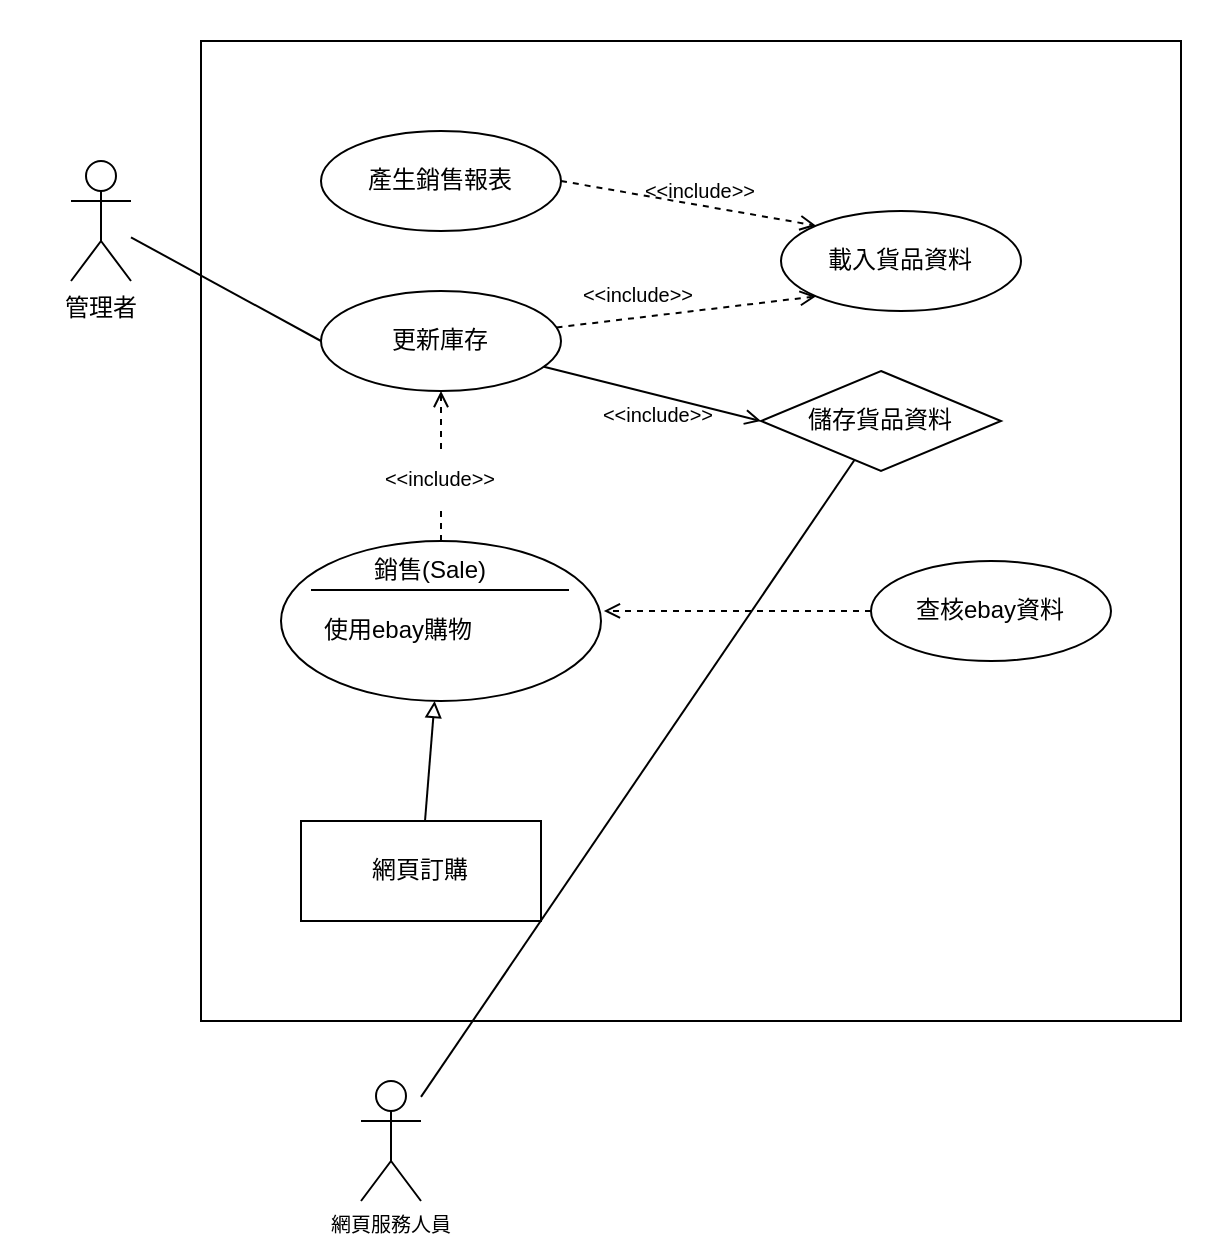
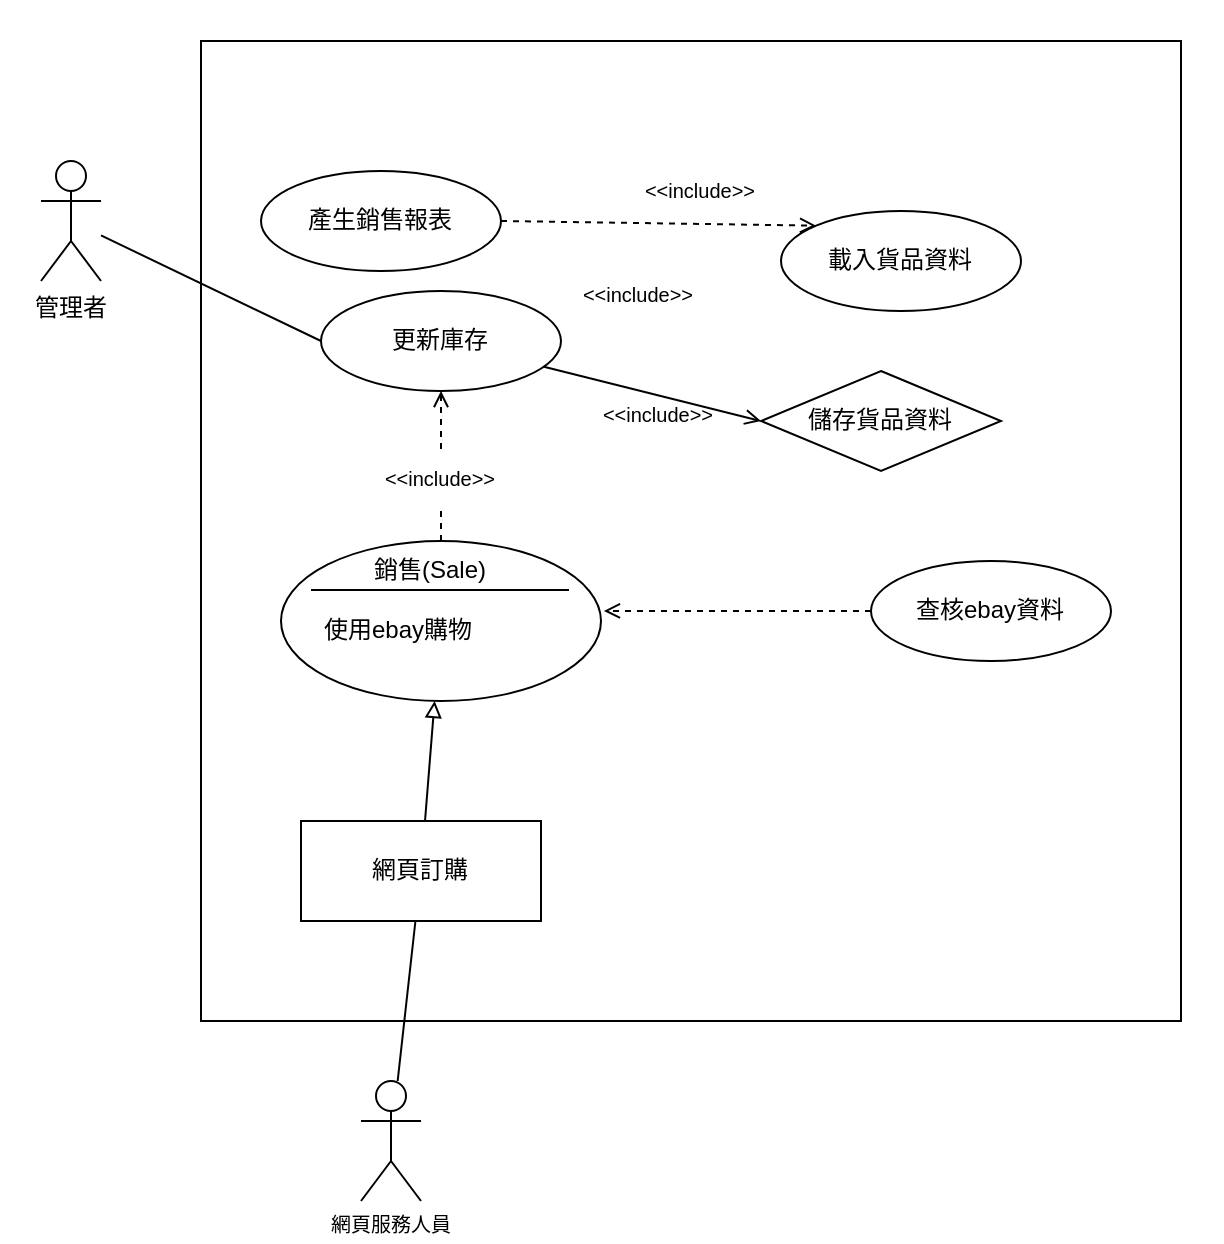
node "產生銷售報表": moved (441, 181) -> (381, 221)
node "管理者": moved (101, 221) -> (71, 221)
edge "更新庫存" -> "載入貨品資料": removed
edge "儲存貨品資料" -- "網頁服務人員": now "網頁訂購" -- "網頁服務人員"
